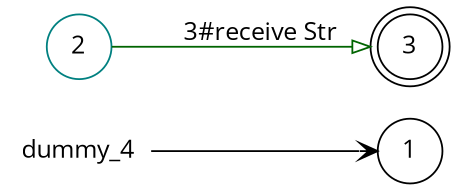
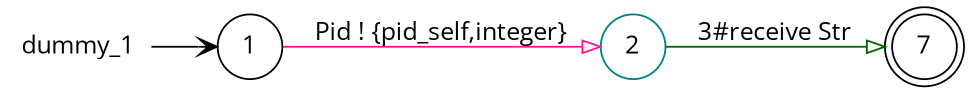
node "3": label "3" -> "7"
edge "1" -> "2": added, label "Pid ! {pid_self,integer}"
node "dummy_4": label "dummy_4" -> "dummy_1"
